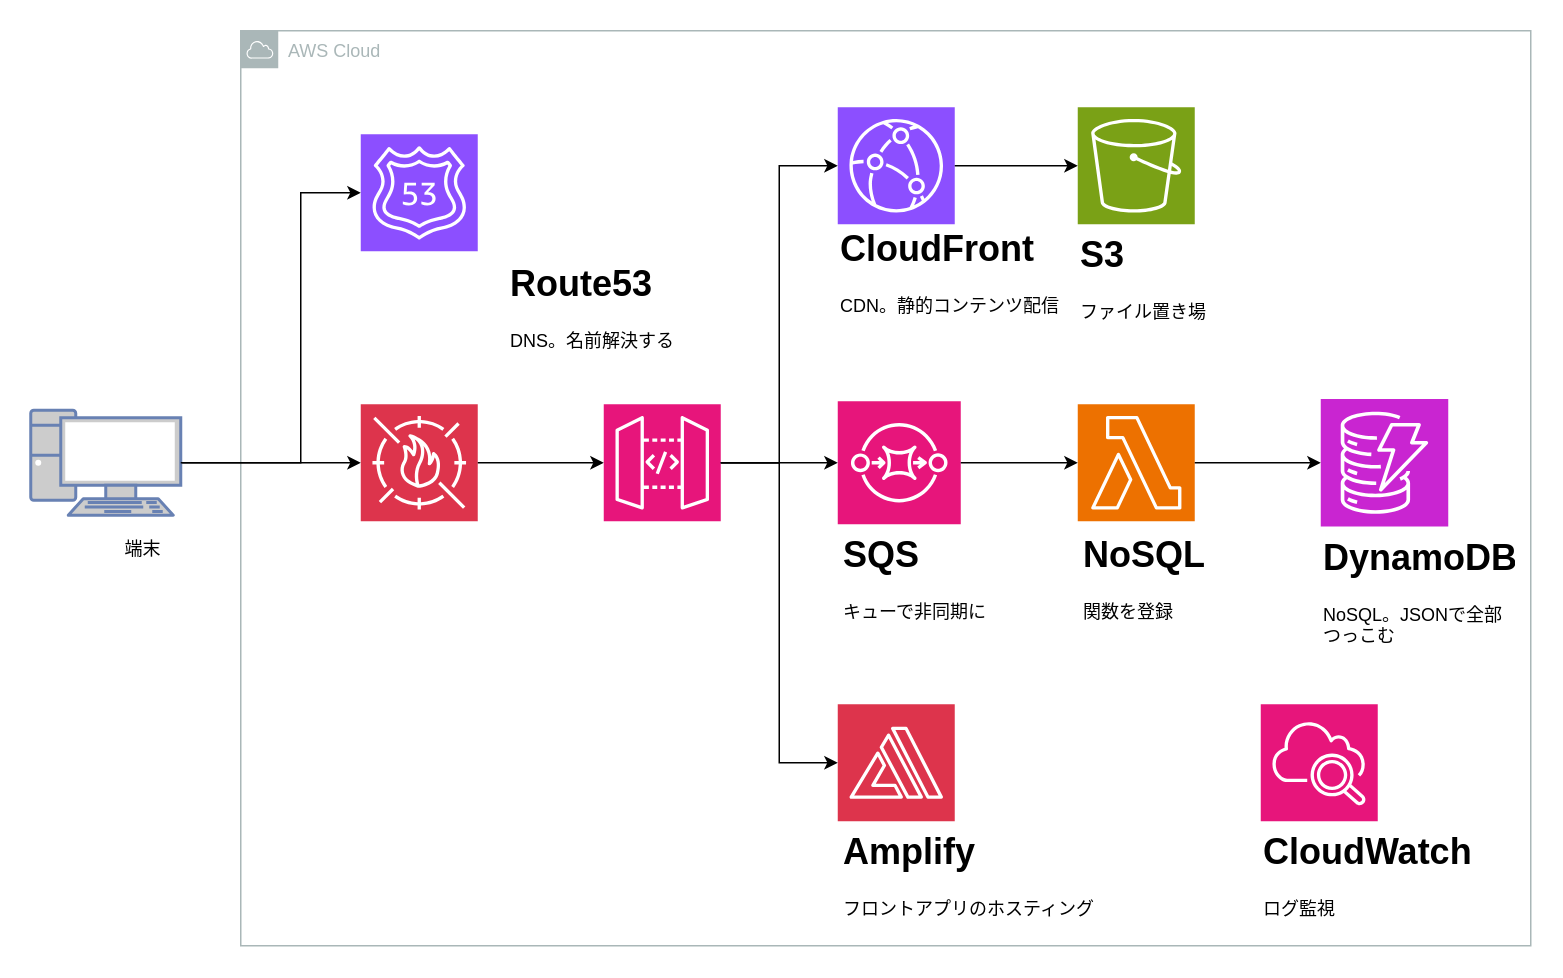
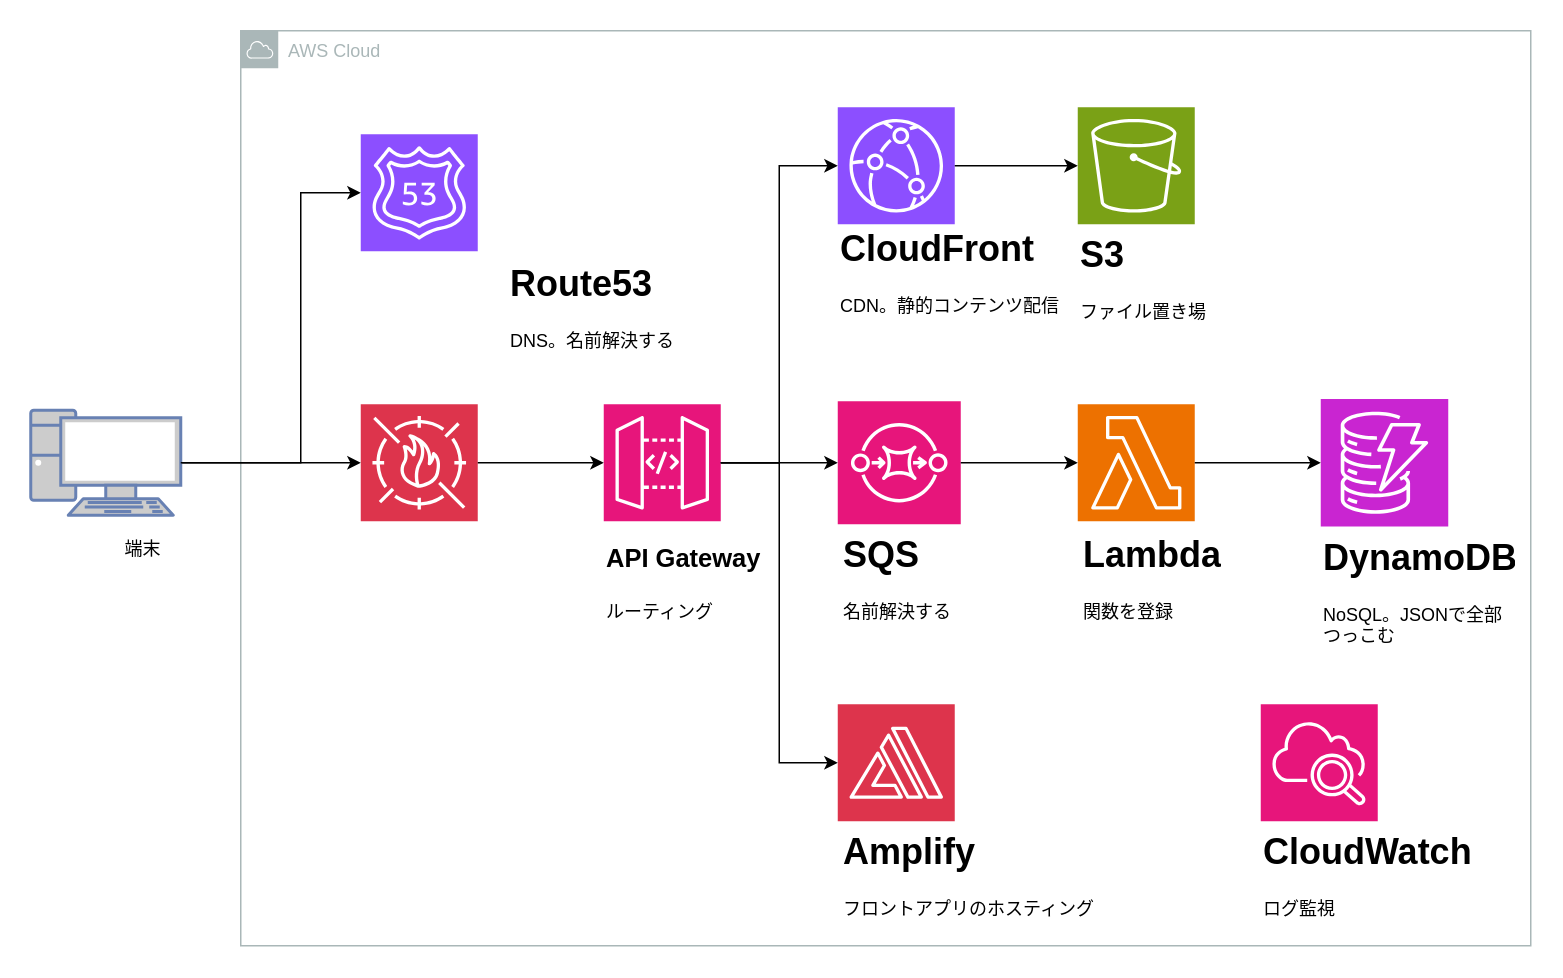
node "SQSキューで非同期に": label "SQSキューで非同期に" -> "SQS名前解決する"
node "NoSQL関数を登録": label "NoSQL関数を登録" -> "Lambda関数を登録"
node "API Gatewayルーティング": added
